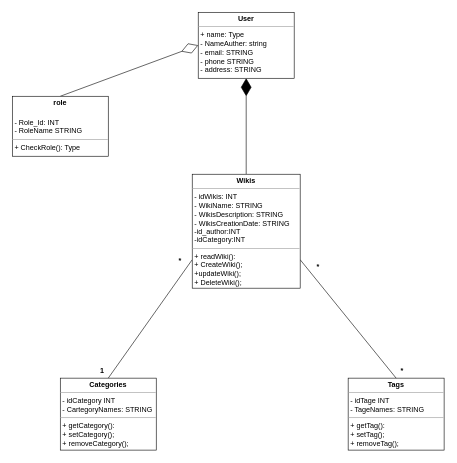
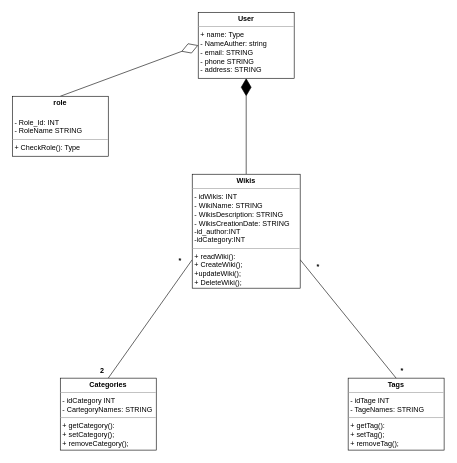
node "1": label "1" -> "2"
